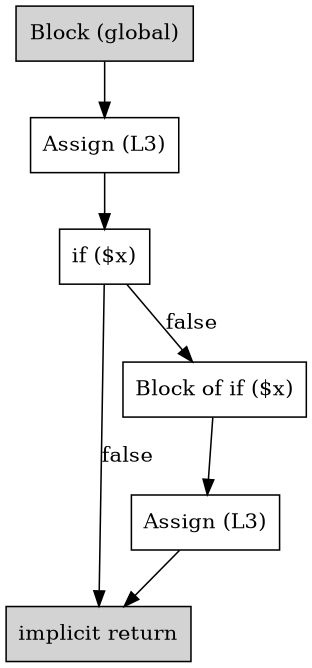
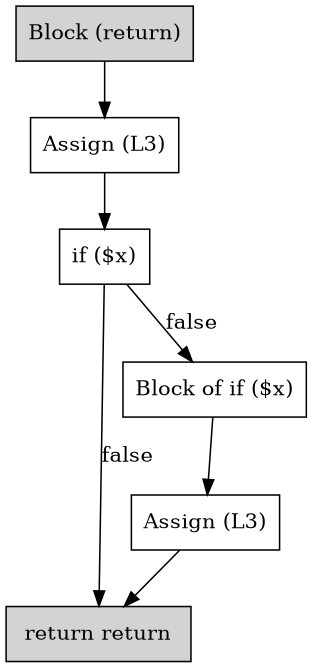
node "Block (global)": label "Block (global)" -> "Block (return)"
node "implicit return": label "implicit return" -> "return return"
